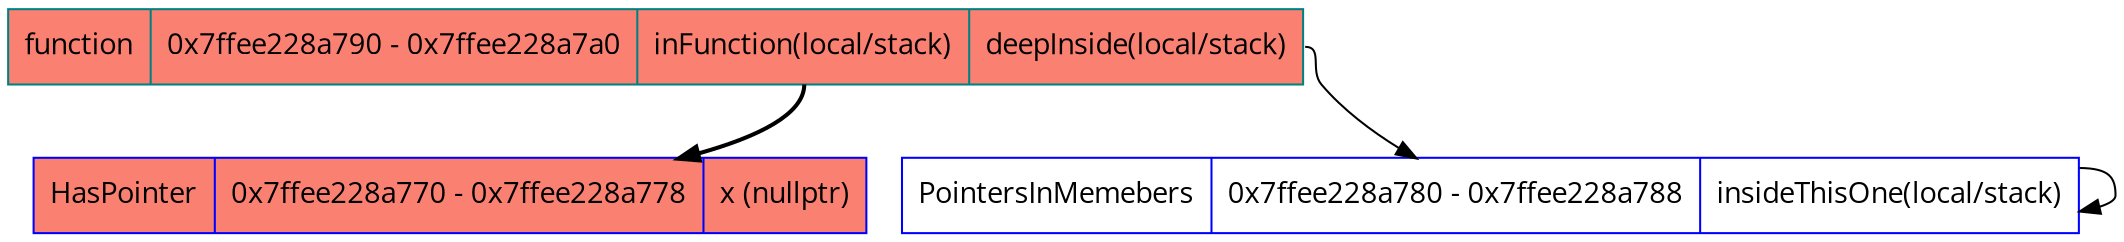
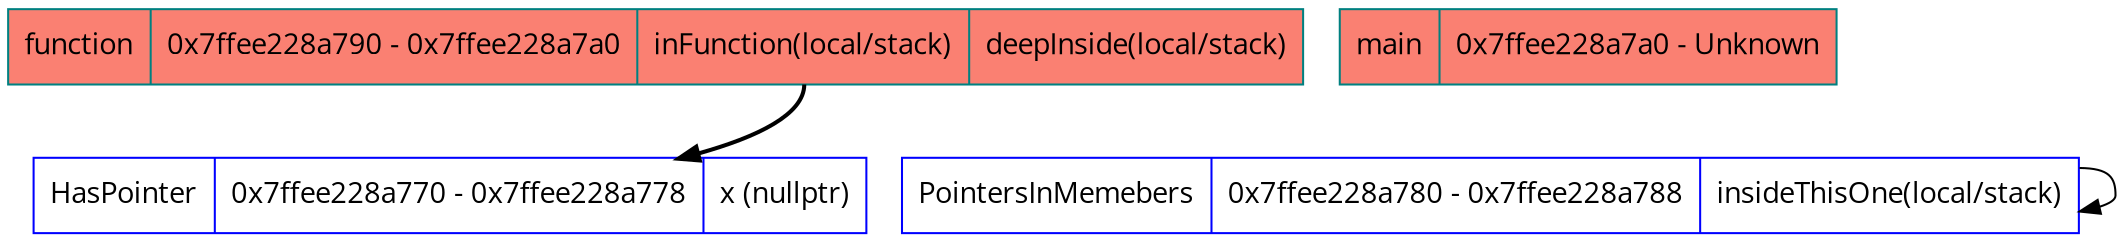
node "main": added
edge "function" -> "PointersInMemebers": removed
node "HasPointer": fillcolor salmon -> white
